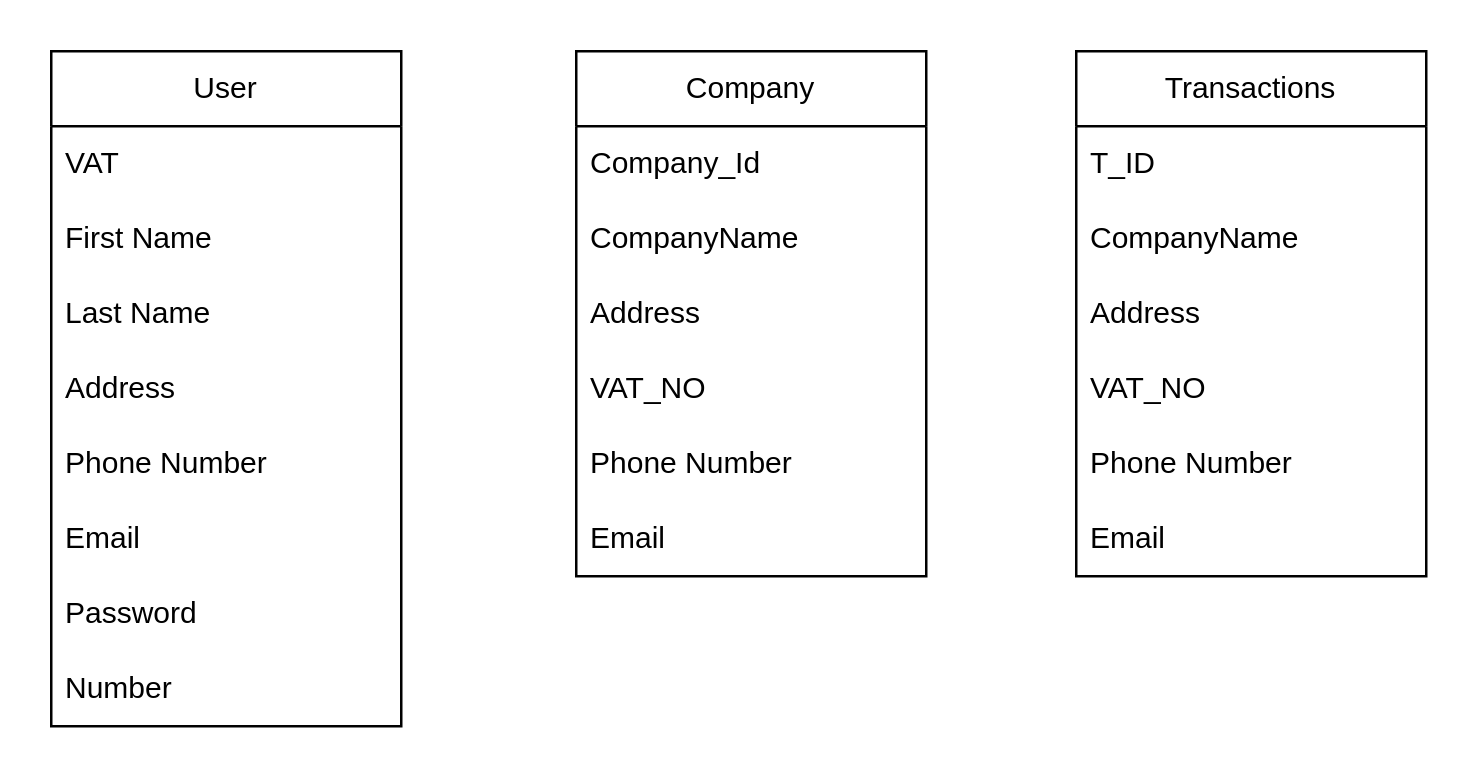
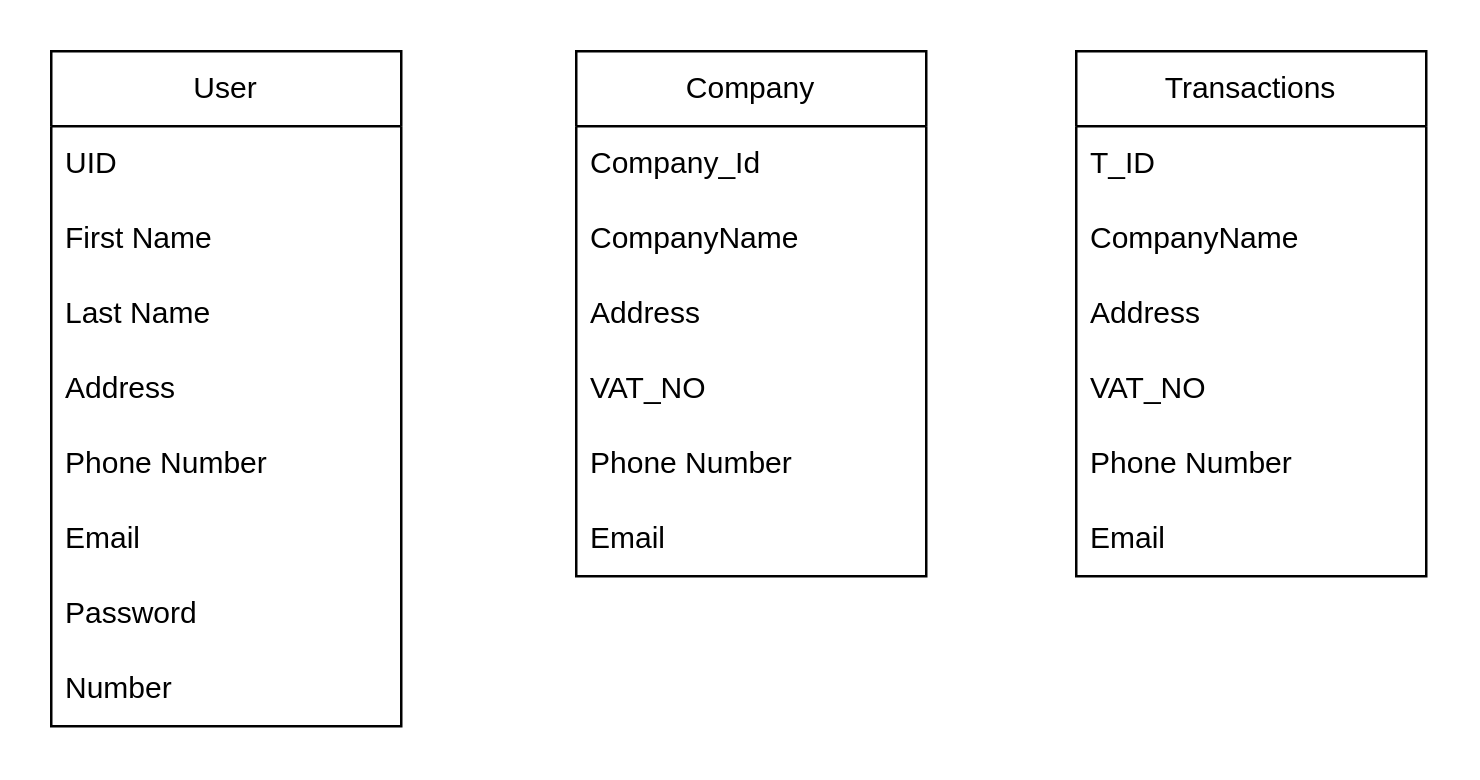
node "VAT": label "VAT" -> "UID"
